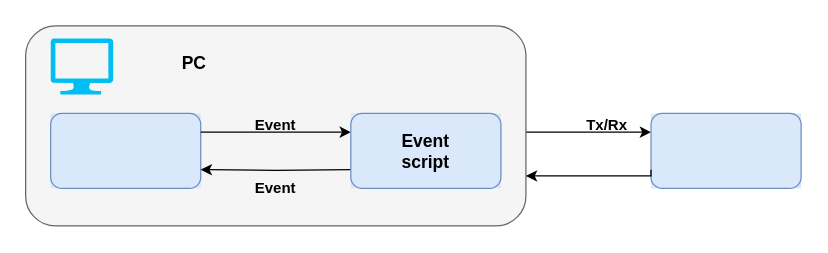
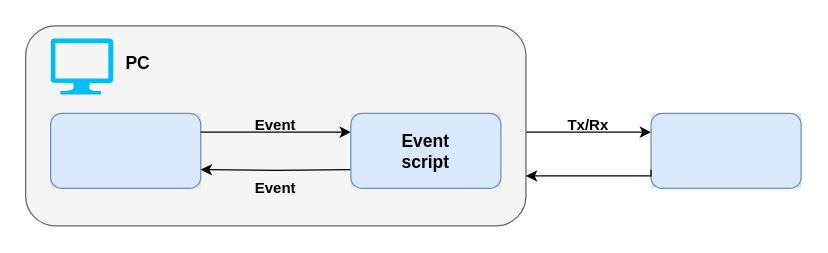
node "PC": moved (194, 63) -> (138, 63)
node "Tx/Rx": moved (607, 126) -> (588, 126)
